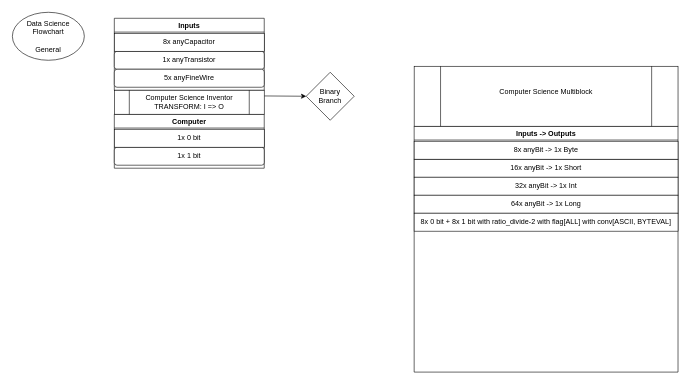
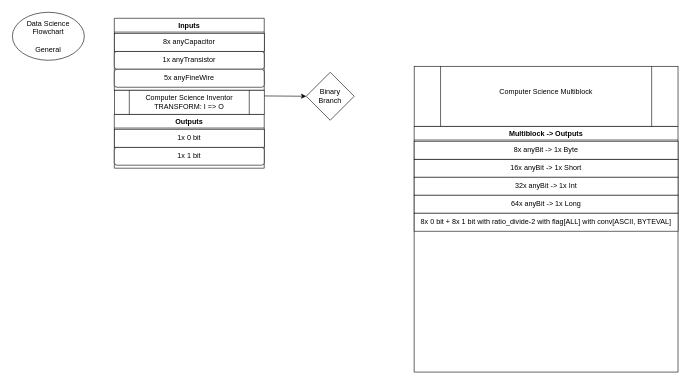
node "Computer": label "Computer" -> "Outputs"
node "Inputs -> Outputs": label "Inputs -> Outputs" -> "Multiblock -> Outputs"
